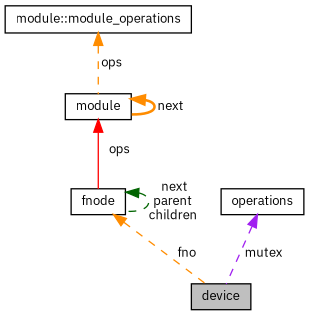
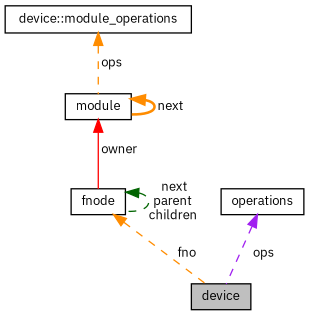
node "module::module_operations": label "module::module_operations" -> "device::module_operations"
edge "fnode" -> "module": label " ops" -> " owner"
edge "device" -> "operations": label " mutex" -> " ops"
